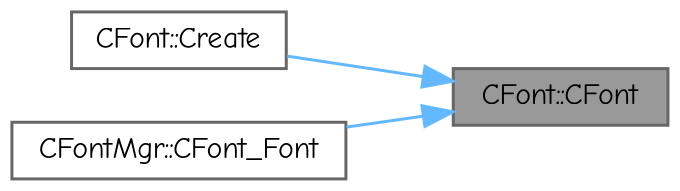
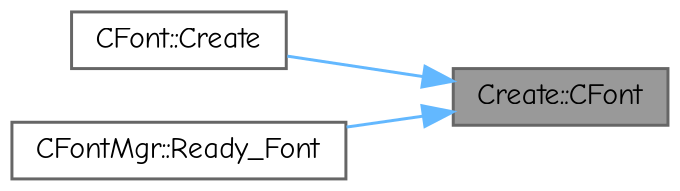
node "CFont::CFont": label "CFont::CFont" -> "Create::CFont"
node "CFontMgr::CFont_Font": label "CFontMgr::CFont_Font" -> "CFontMgr::Ready_Font"
